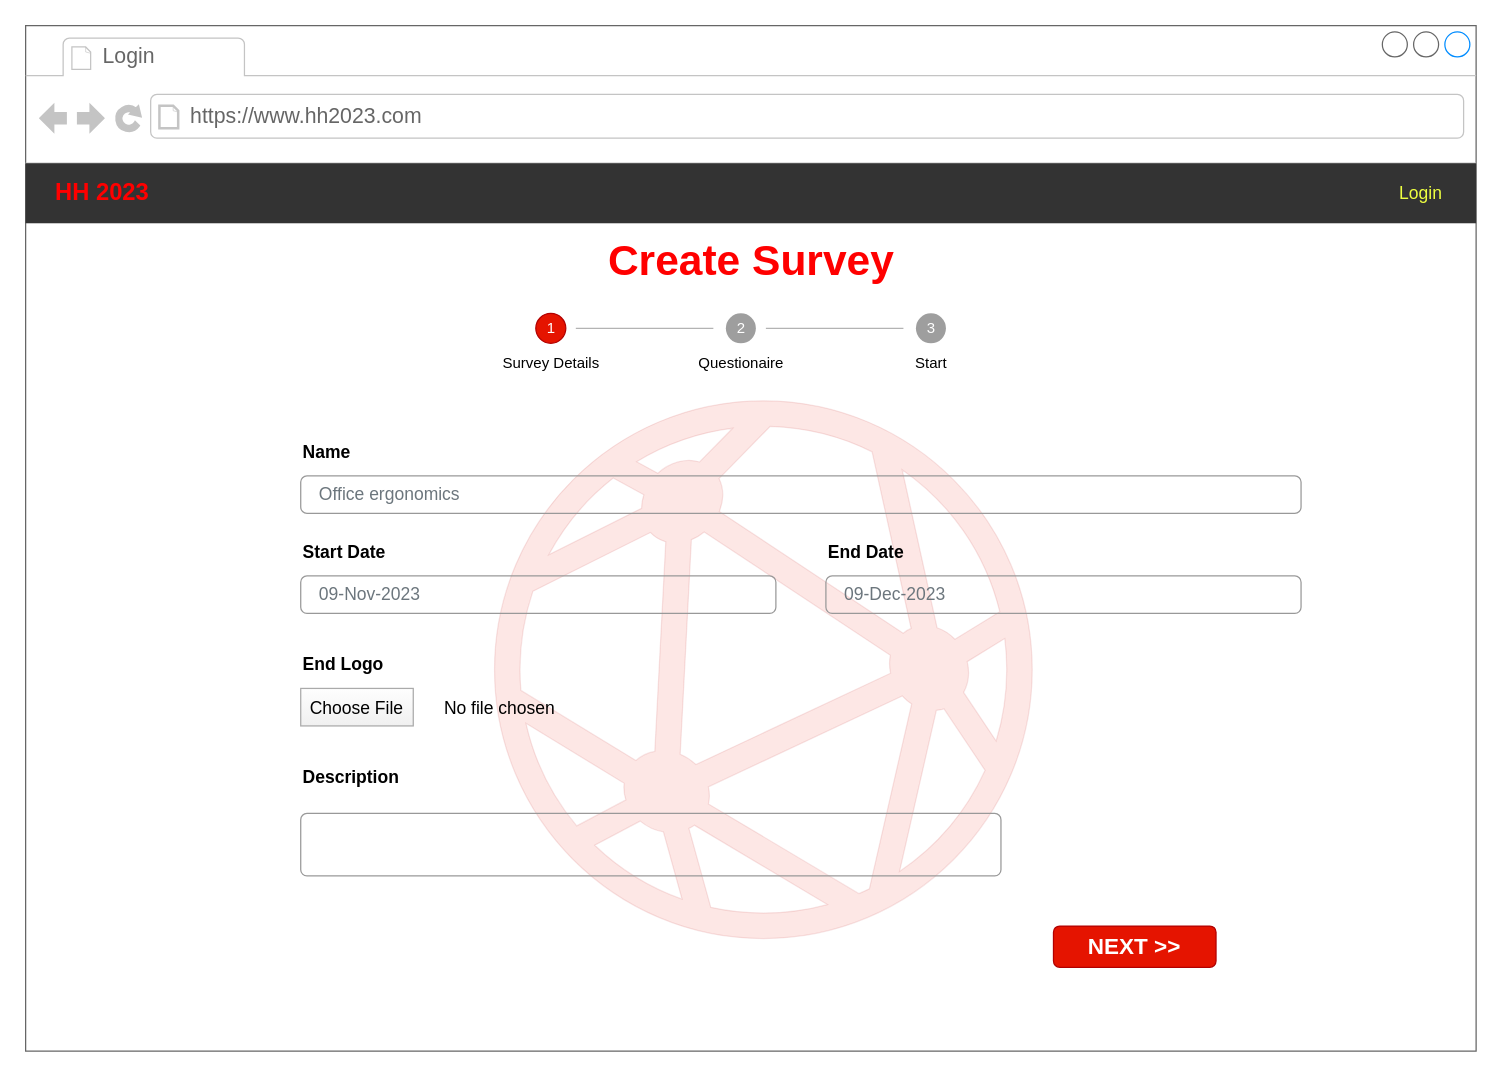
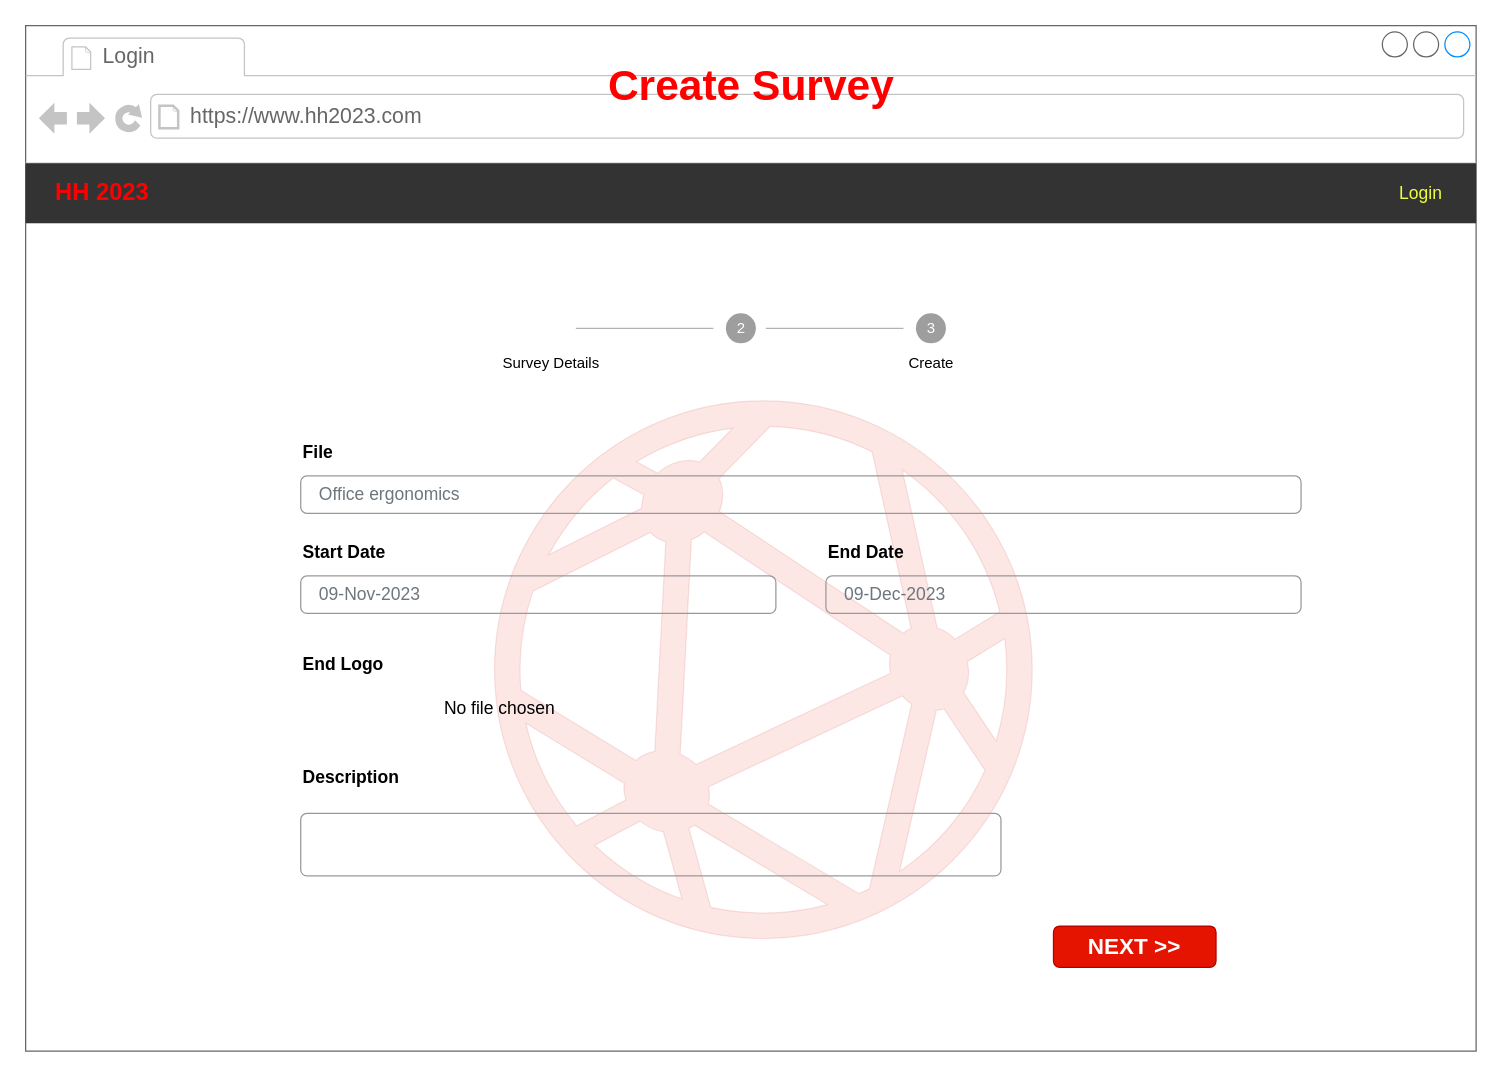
node "Create Survey": moved (751, 261) -> (751, 86)
node "1": removed
node "Questionaire": removed
node "Start": label "Start" -> "Create"
node "Name": label "Name" -> "File"
node "Choose File": removed
